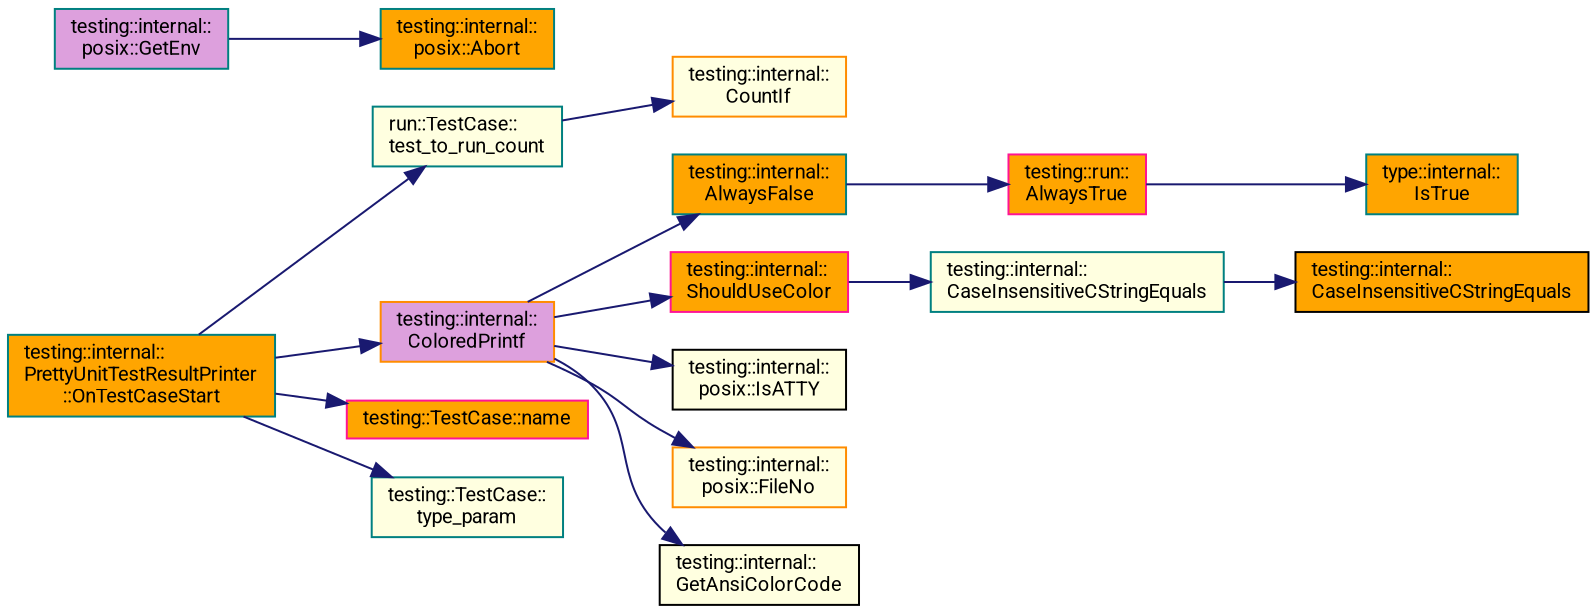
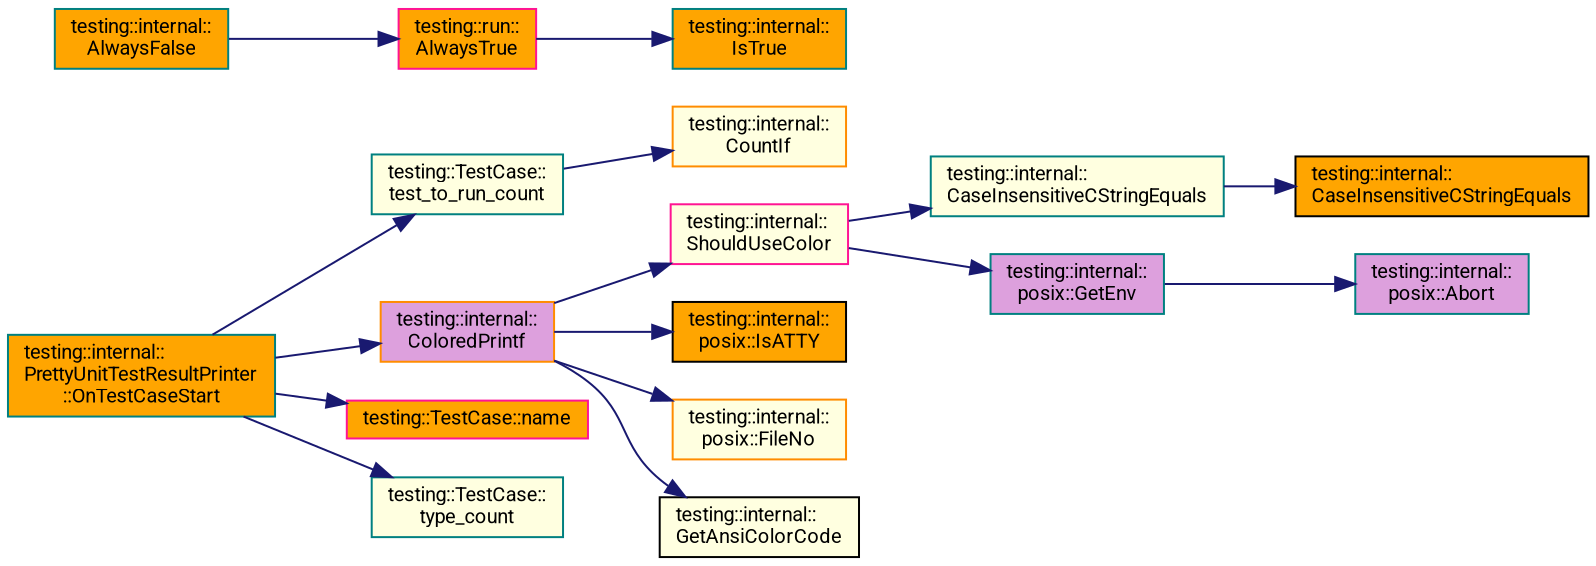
node "testing::internal:: posix::Abort": fillcolor orange -> plum
node "run::TestCase:: test_to_run_count": label "run::TestCase:: test_to_run_count" -> "testing::TestCase:: test_to_run_count"
node "type::internal:: IsTrue": label "type::internal:: IsTrue" -> "testing::internal:: IsTrue"
edge "testing::internal:: ShouldUseColor" -> "testing::internal:: posix::GetEnv": added
edge "testing::internal:: ColoredPrintf" -> "testing::internal:: AlwaysFalse": removed
node "testing::internal:: ShouldUseColor": fillcolor orange -> lightyellow
node "testing::internal:: posix::IsATTY": fillcolor lightyellow -> orange
node "testing::TestCase:: type_param": label "testing::TestCase:: type_param" -> "testing::TestCase:: type_count"
